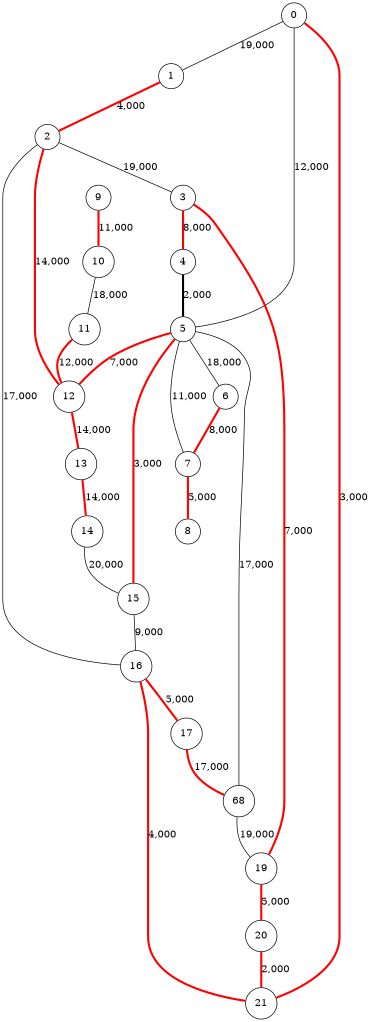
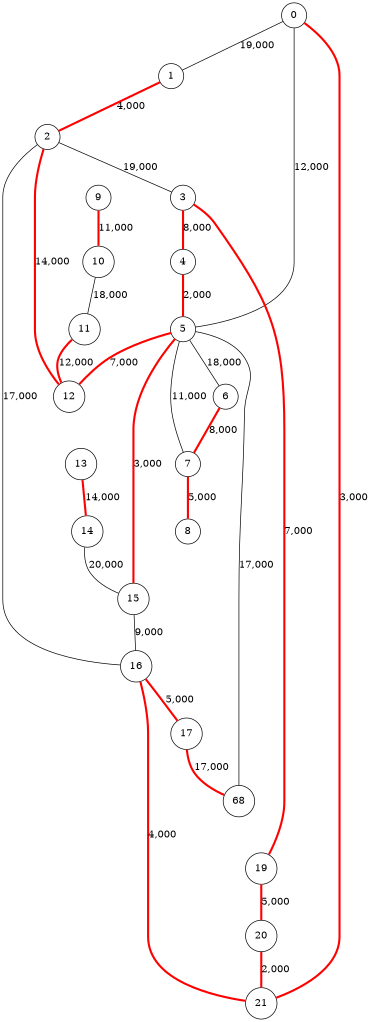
edge "4" -- "5": color black -> red
edge "12" -- "13": removed, label "14,000"
edge "68" -- "19": removed, label "19,000"
